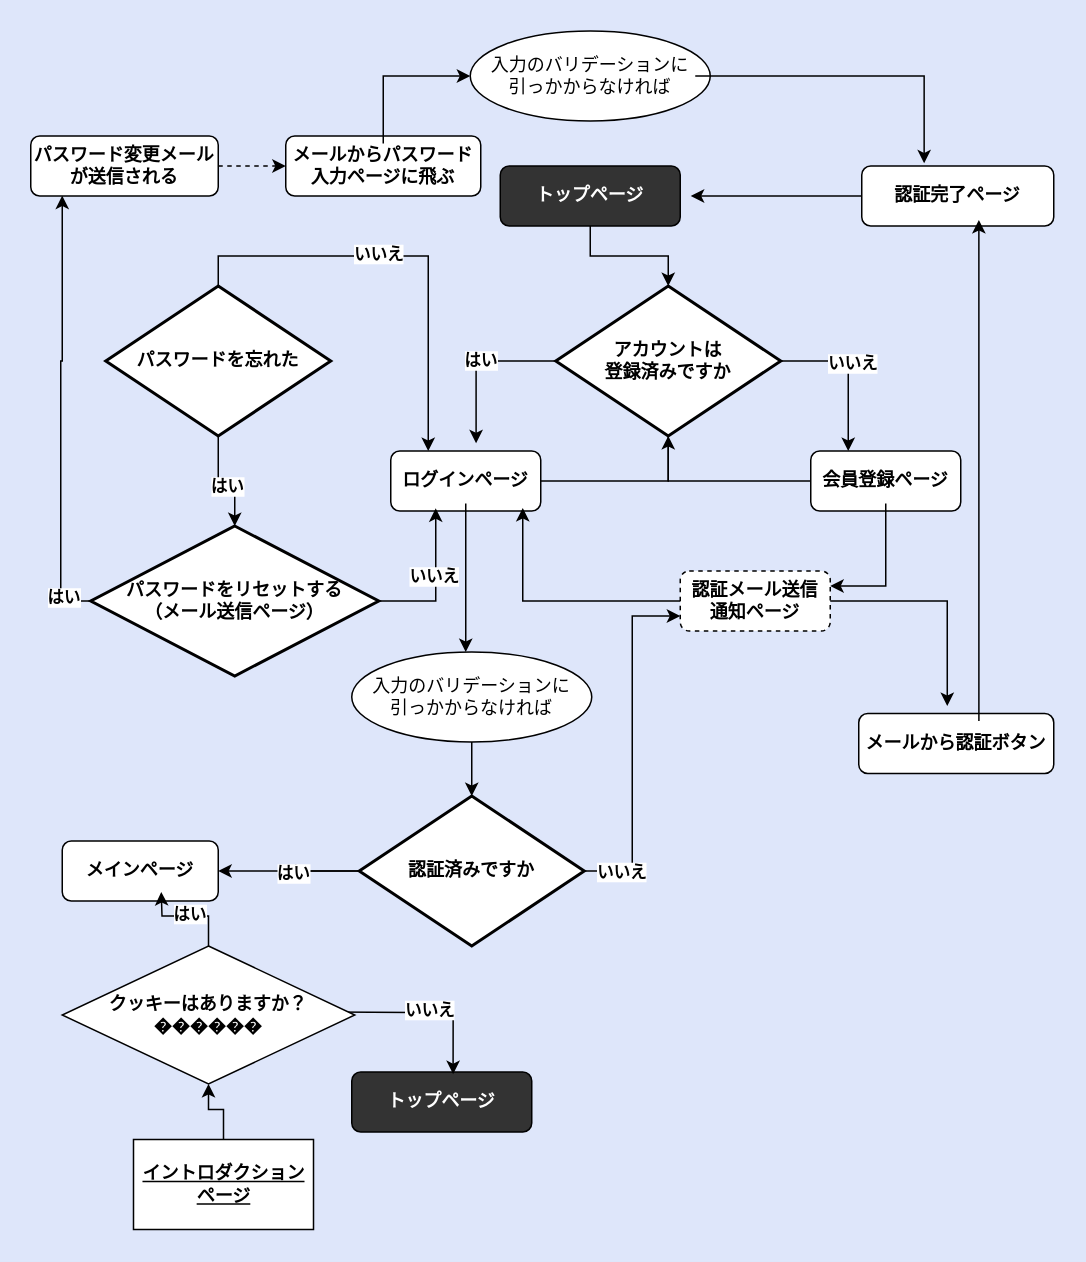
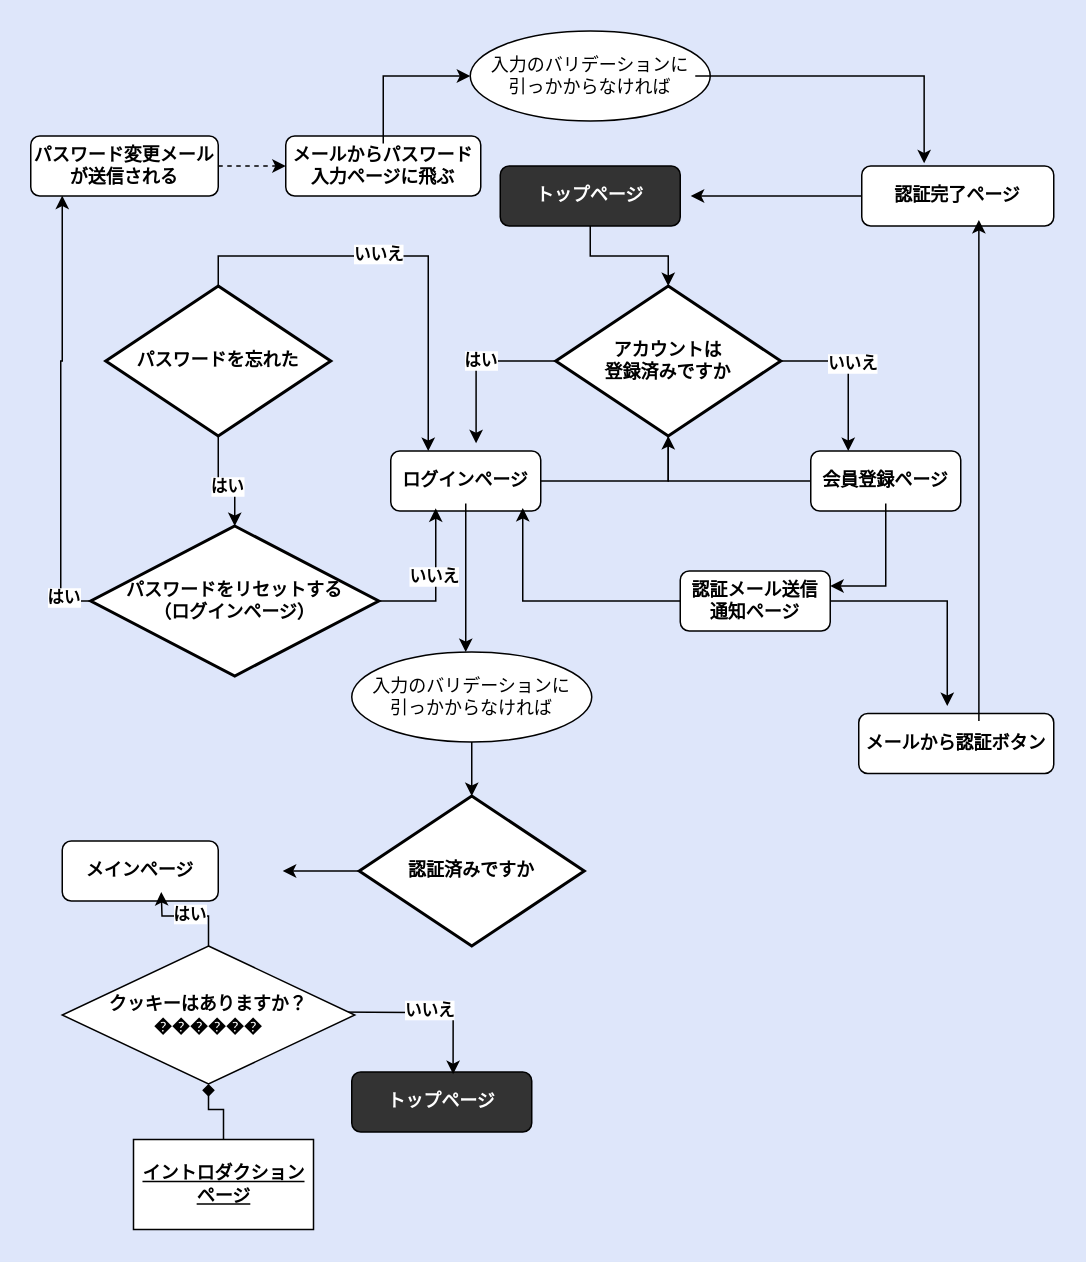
node "パスワードをリセットする （メール送信ページ）": label "パスワードをリセットする （メール送信ページ）" -> "パスワードをリセットする （ログインページ）"
node "認証メール送信 通知ページ": style dashed -> solid
edge "認証済みですか" -> "認証メール送信 通知ページ": removed, label "いいえ"
edge "認証済みですか" -> "メインページ": removed, label "はい"
edge "イントロダクション ページ" -> "クッキーはありますか？ ������": arrowhead classic -> diamond
